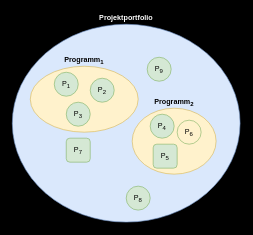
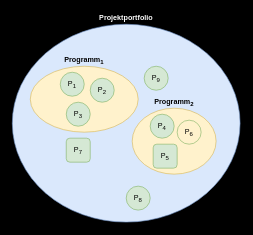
node "P9": moved (159, 69) -> (156, 78)
node "P1": moved (66, 84) -> (72, 84)
